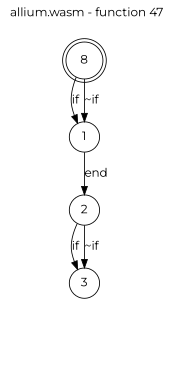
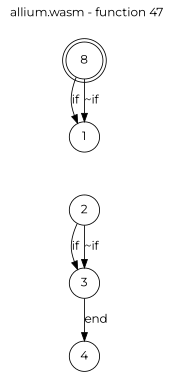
edge "1" -> "2": removed, label "end"
node "4": added
